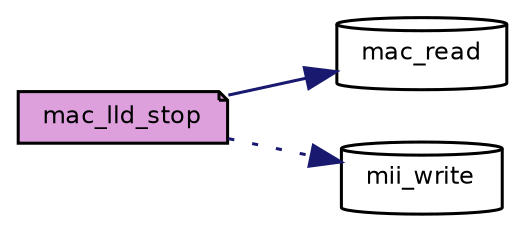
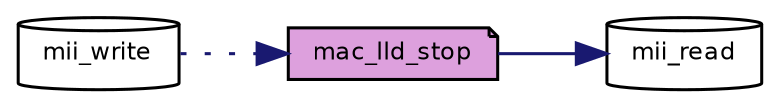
node "mac_read": label "mac_read" -> "mii_read"
edge "mac_lld_stop" -> "mii_write": reversed
